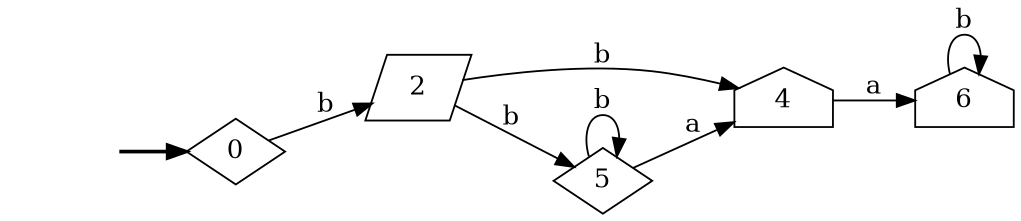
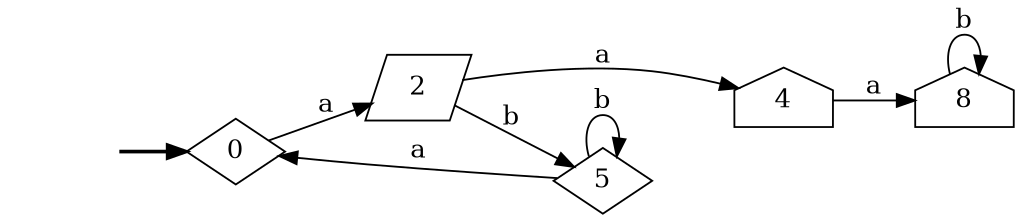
edge "2" -> "4": label "b" -> "a"
node "6": label "6" -> "8"
edge "0" -> "2": label "b" -> "a"
edge "5" -> "4": now "5" -> "0"
